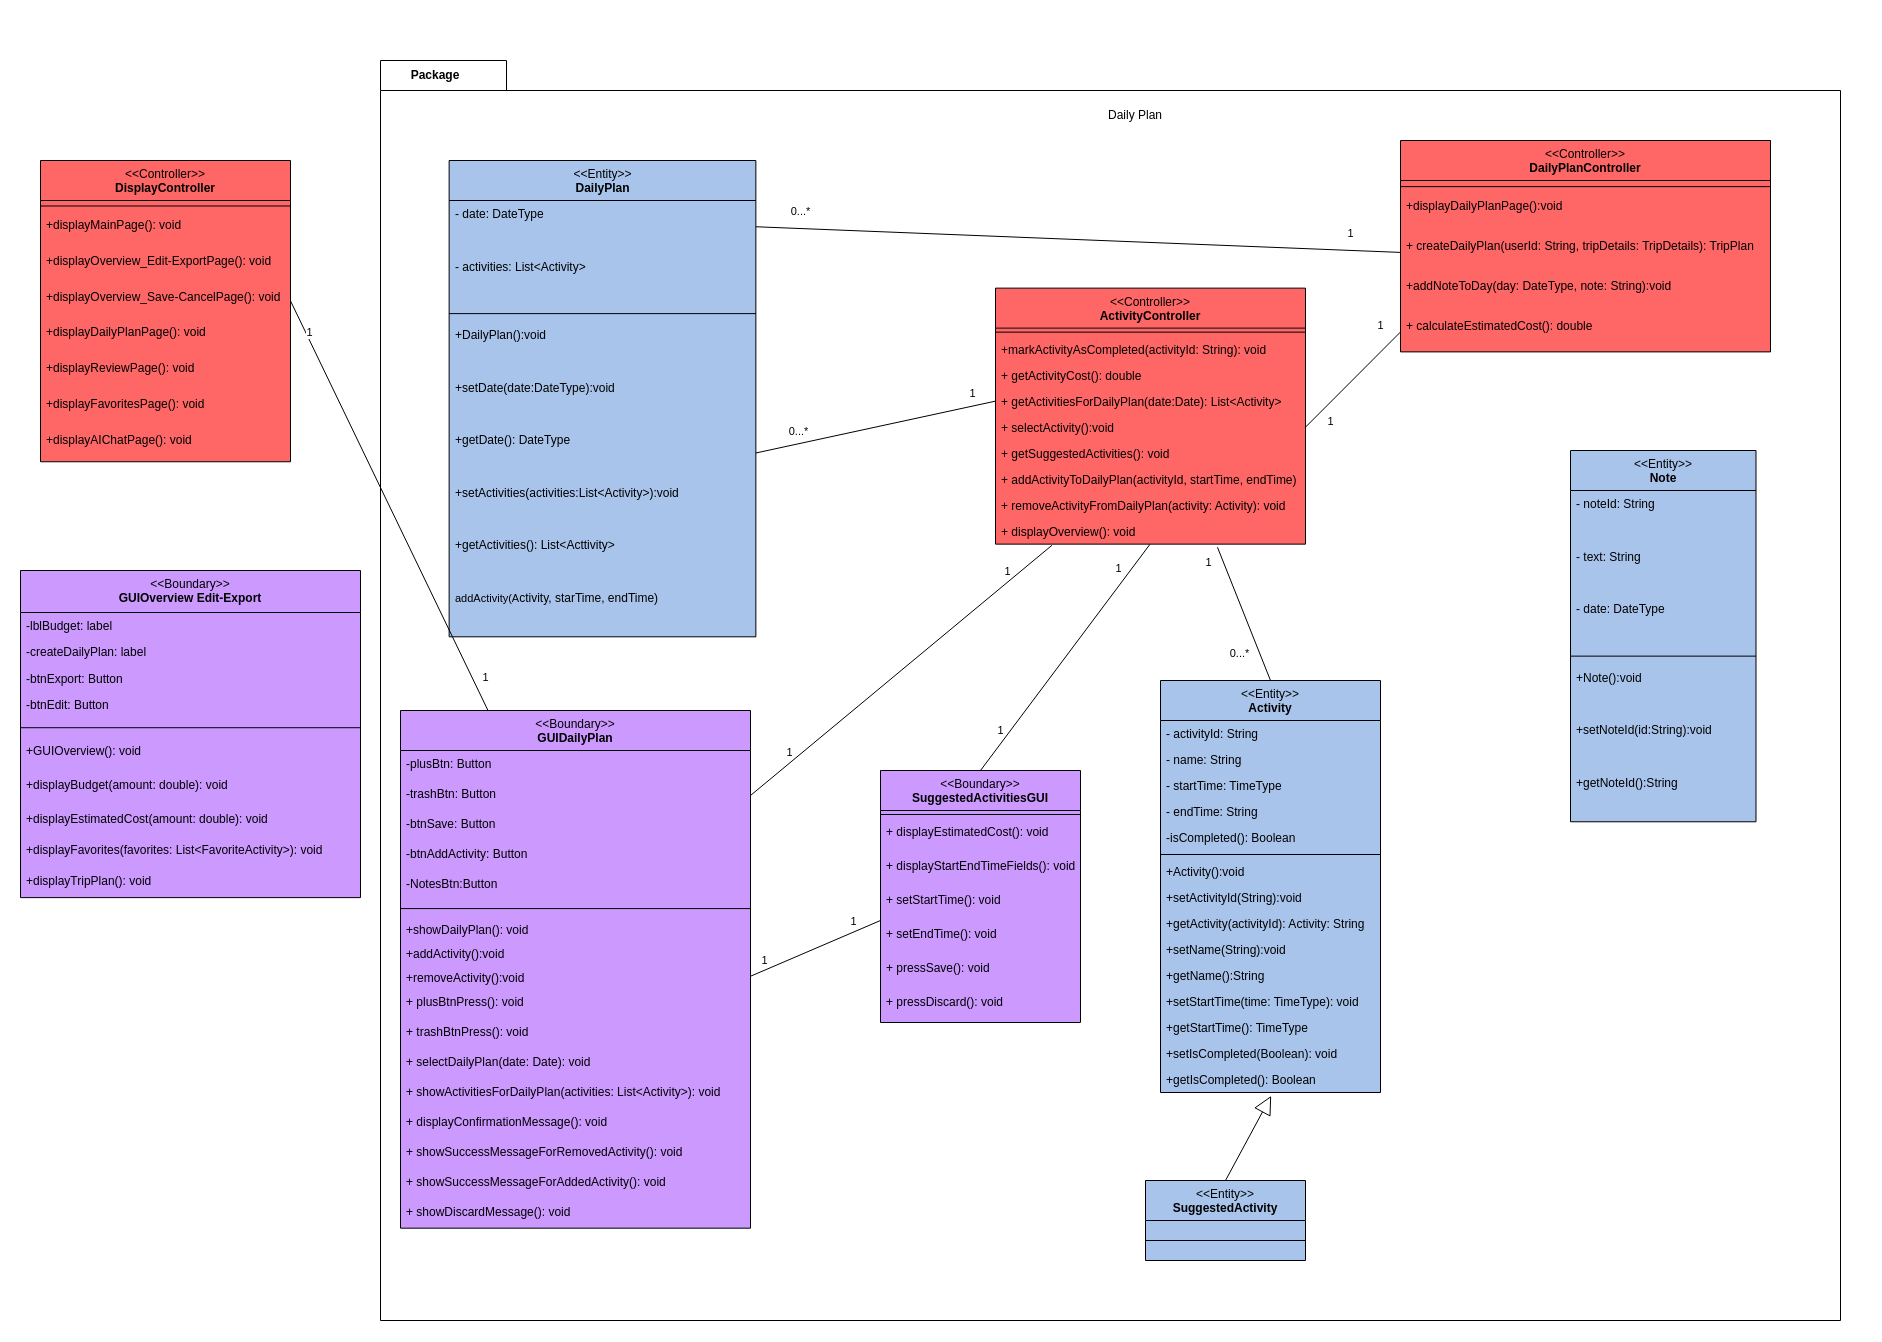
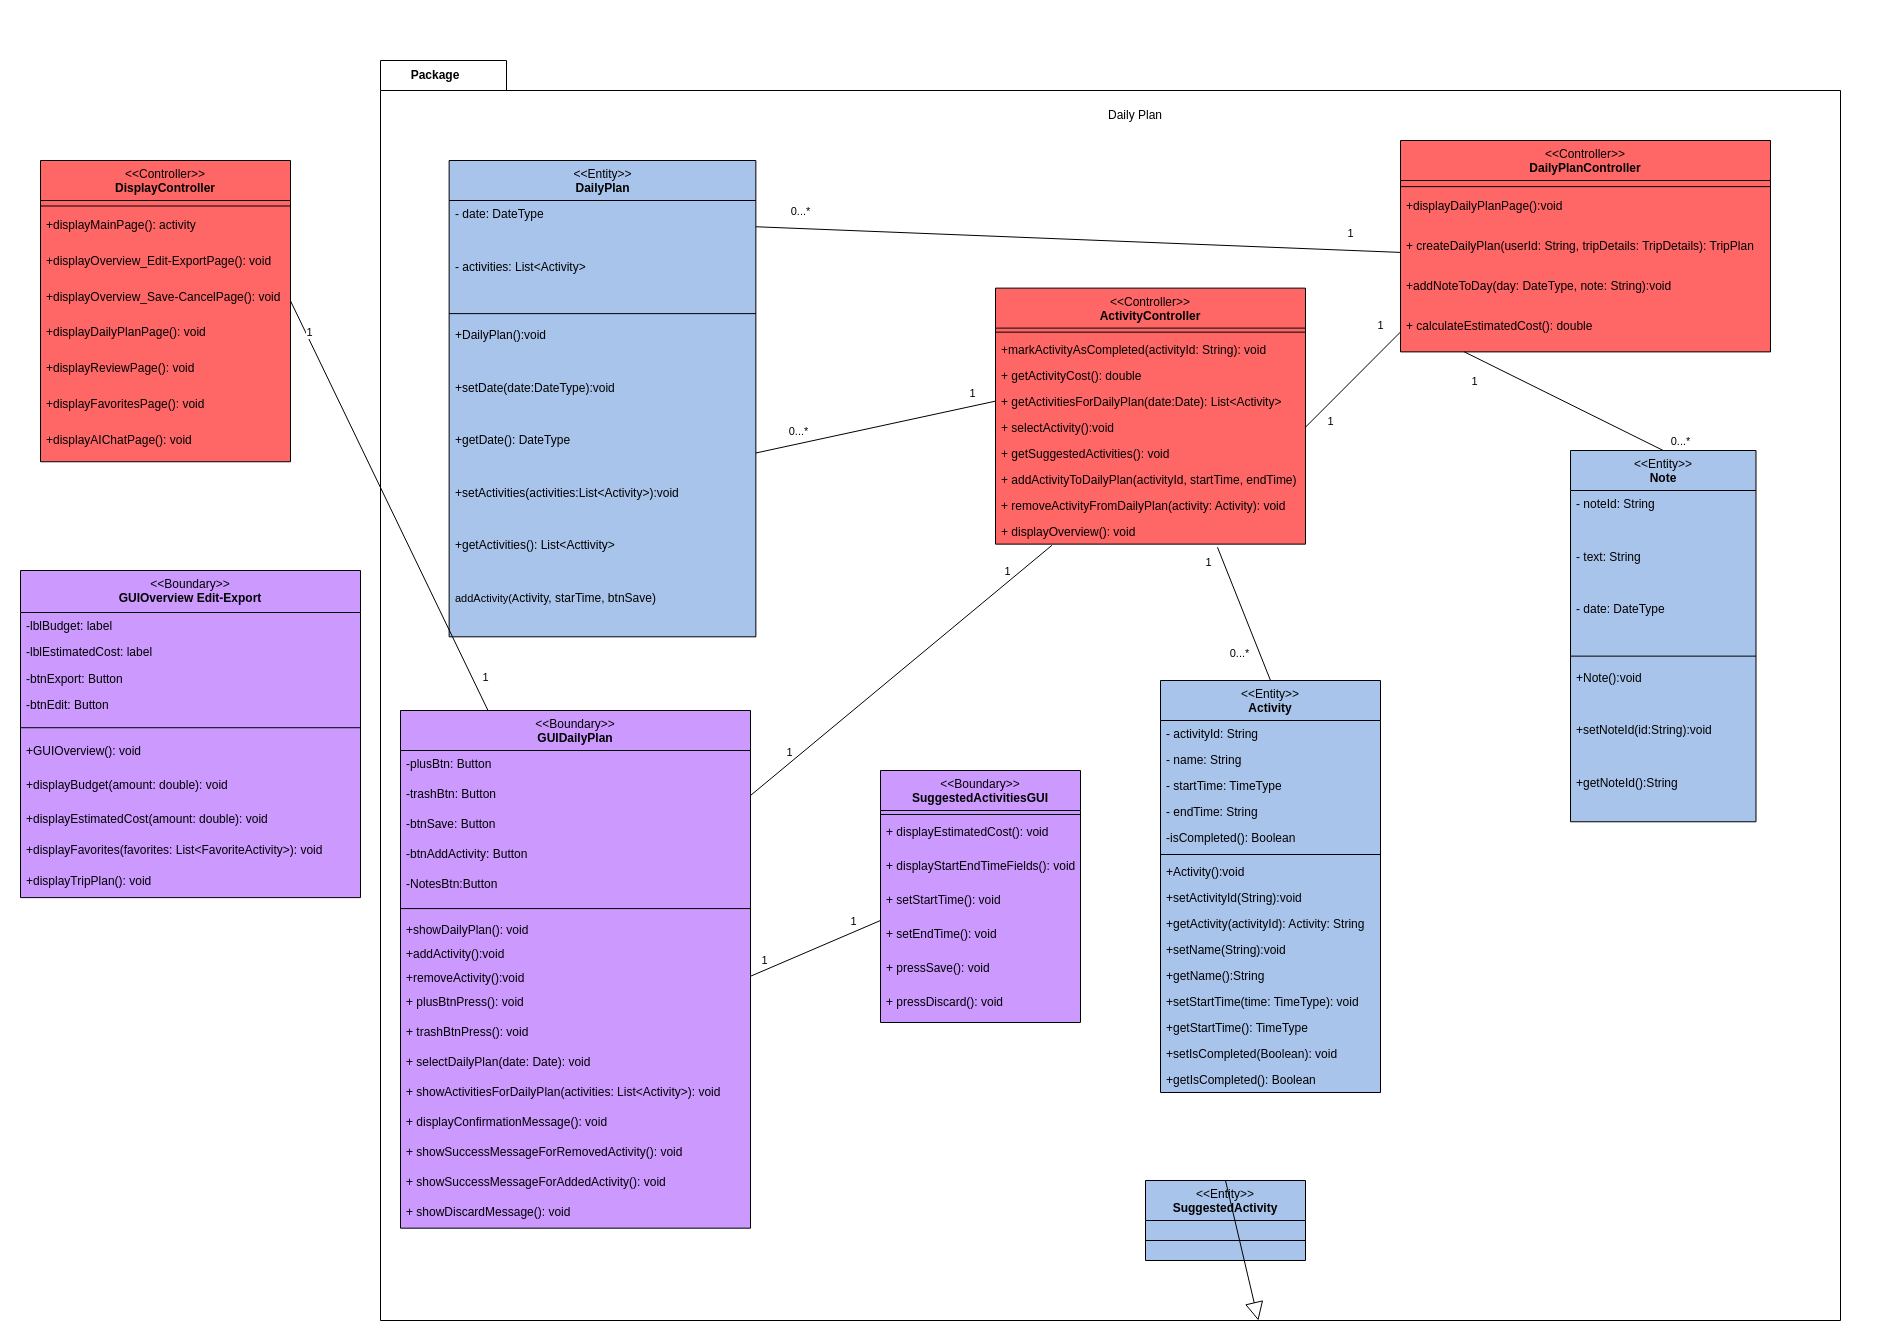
node "+displayMainPage(): void": label "+displayMainPage(): void" -> "+displayMainPage(): activity"
edge "+ calculateEstimatedCost(): double" -- "<<Entity>> Note": added, labels "1", "0...*"
node "addActivity(Activity, starTime, endTime)": label "addActivity(Activity, starTime, endTime)" -> "addActivity(Activity, starTime, btnSave)"
node "-createDailyPlan: label": label "-createDailyPlan: label" -> "-lblEstimatedCost: label"
edge "+ displayOverview(): void" -- "<<Boundary>> SuggestedActivitiesGUI": removed, labels "1", "1"
edge "<<Entity>> SuggestedActivity" -> "+getIsCompleted(): Boolean": now "<<Entity>> SuggestedActivity" -> "Package"
